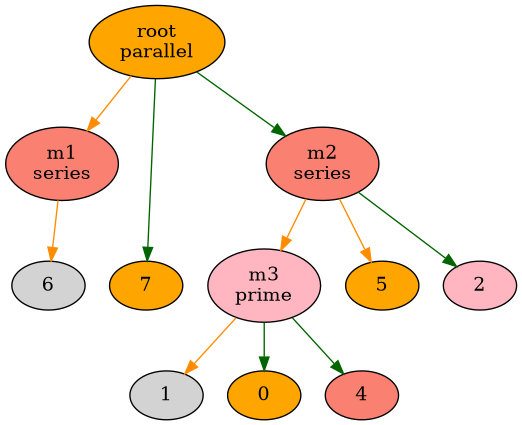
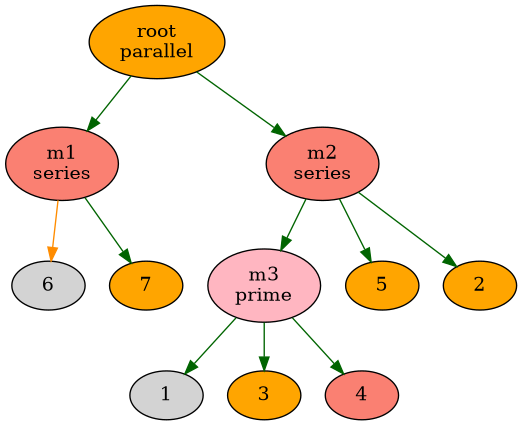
edge "root parallel" -> "m1 series": color darkorange -> darkgreen
edge "root parallel" -> "7": now "m1 series" -> "7"
edge "m2 series" -> "m3 prime": color darkorange -> darkgreen
edge "m2 series" -> "5": color darkorange -> darkgreen
node "2": fillcolor lightpink -> orange
edge "m3 prime" -> "1": color darkorange -> darkgreen
node "0": label "0" -> "3"
